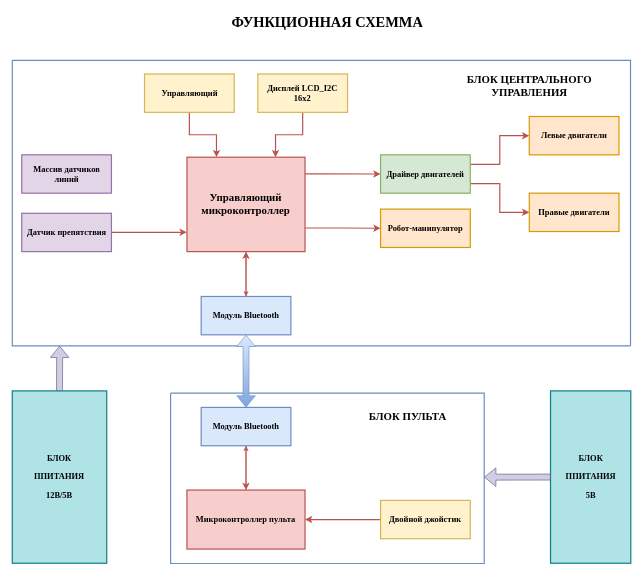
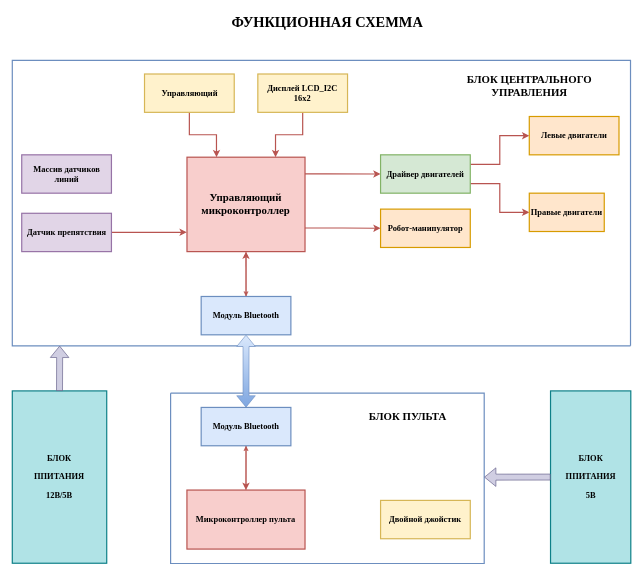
node "Правые двигатели": size 90x38 -> 75x38
edge "Двойной джойстик" -> "Микроконтроллер пульта": removed
